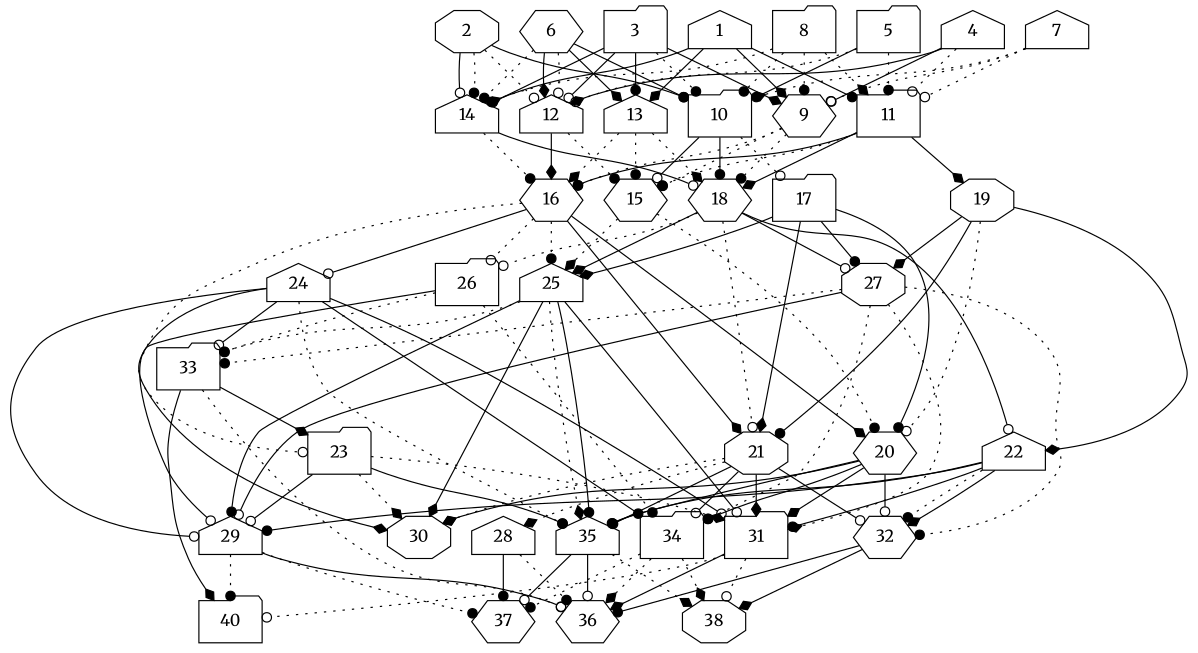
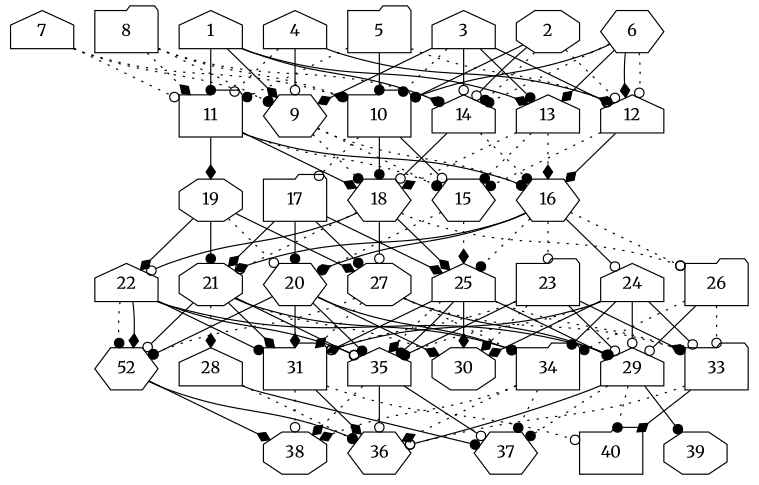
node "3": shape folder -> house
edge "33" -> "23": reversed
node "39": added
node "32": label "32" -> "52"
